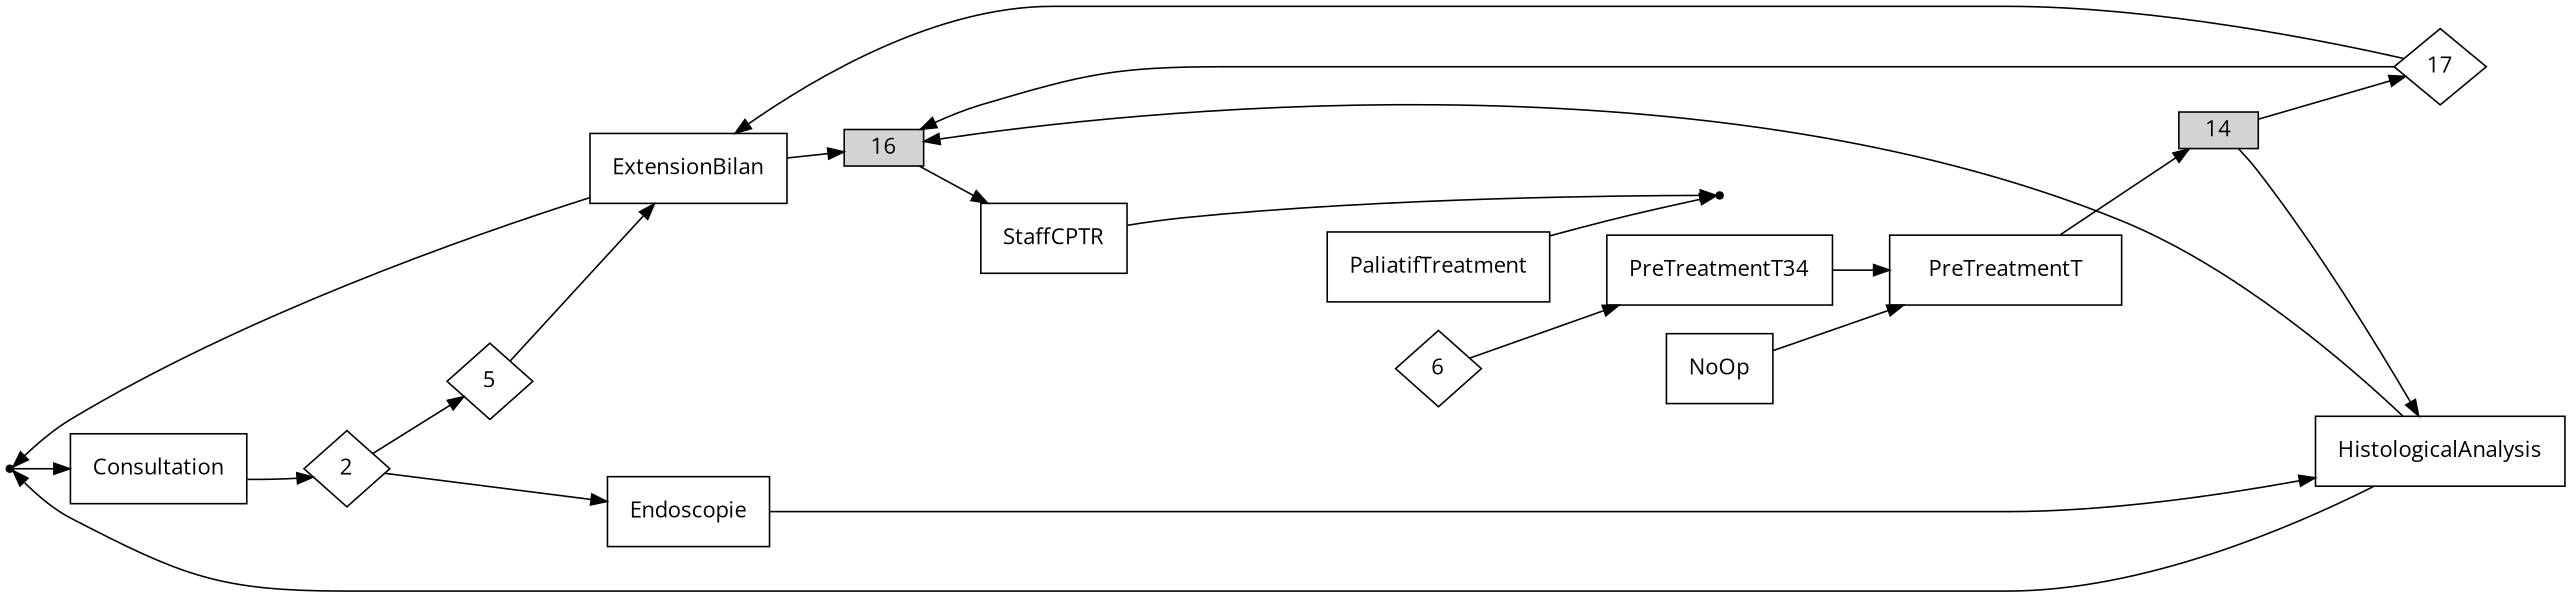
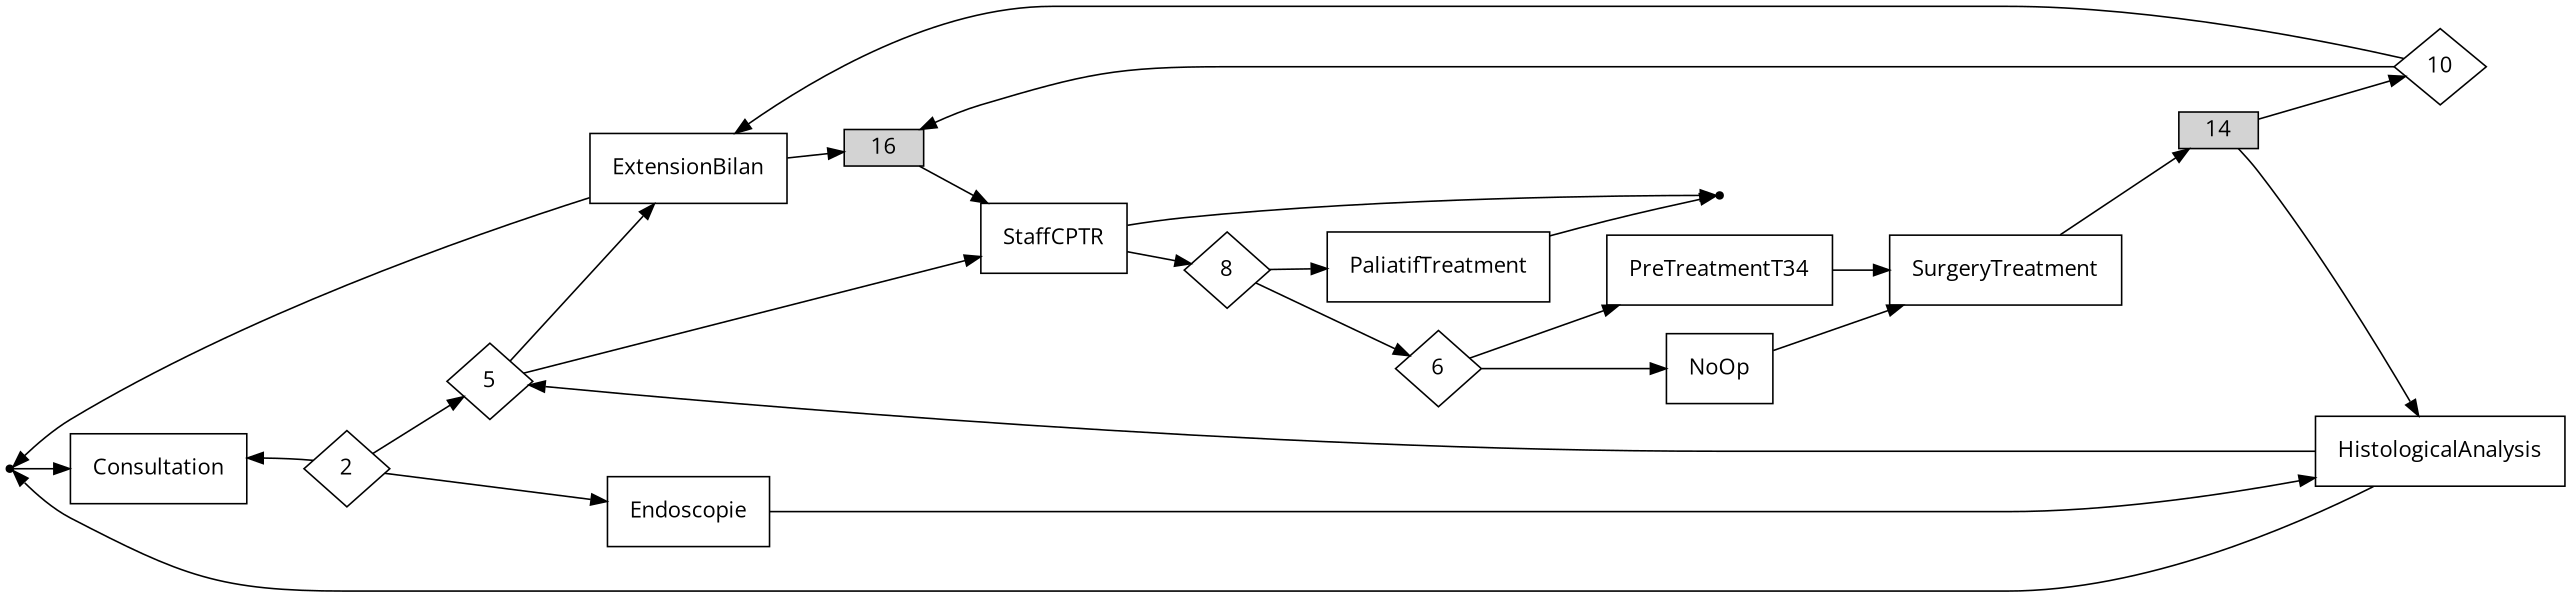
node "17": label "17" -> "10"
edge "HistologicalAnalysis" -> "16": now "HistologicalAnalysis" -> "5"
node "8": added
node "PreTreatmentT": label "PreTreatmentT" -> "SurgeryTreatment"
edge "5" -> "StaffCPTR": added
edge "6" -> "NoOp": added
edge "Consultation" -> "2": reversed
